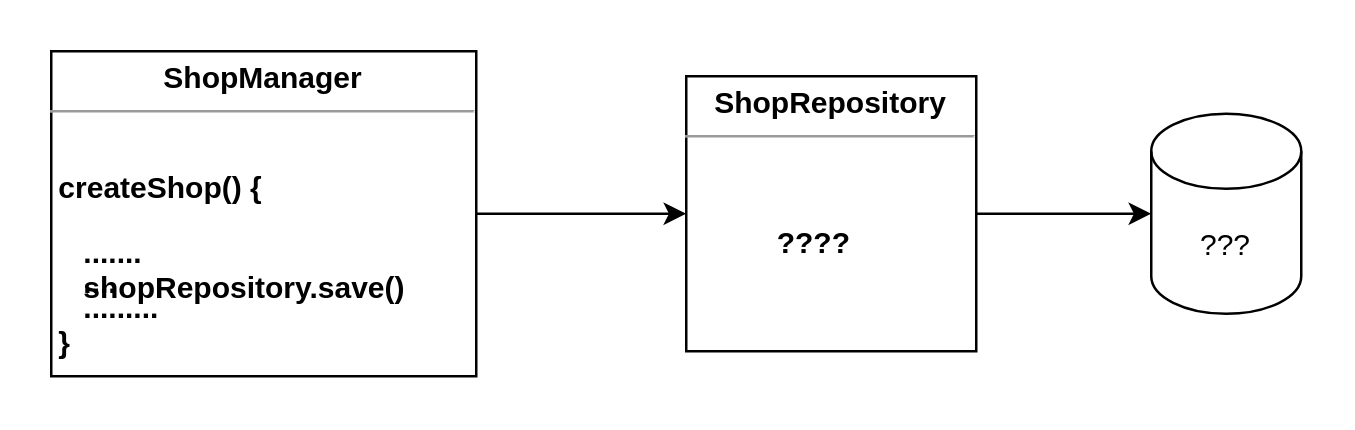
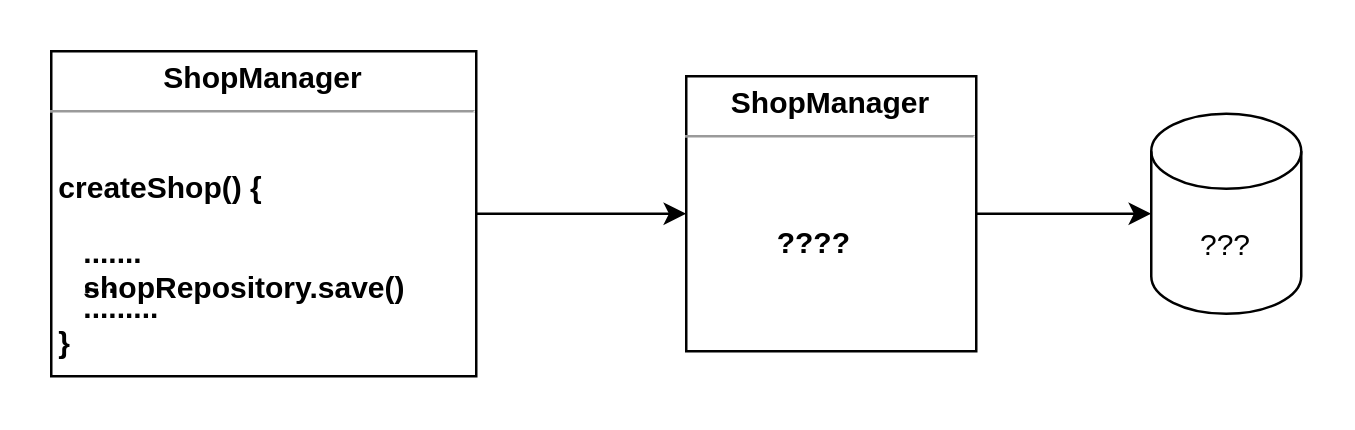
node "ShopRepository ????": label "ShopRepository ????" -> "ShopManager ????"
